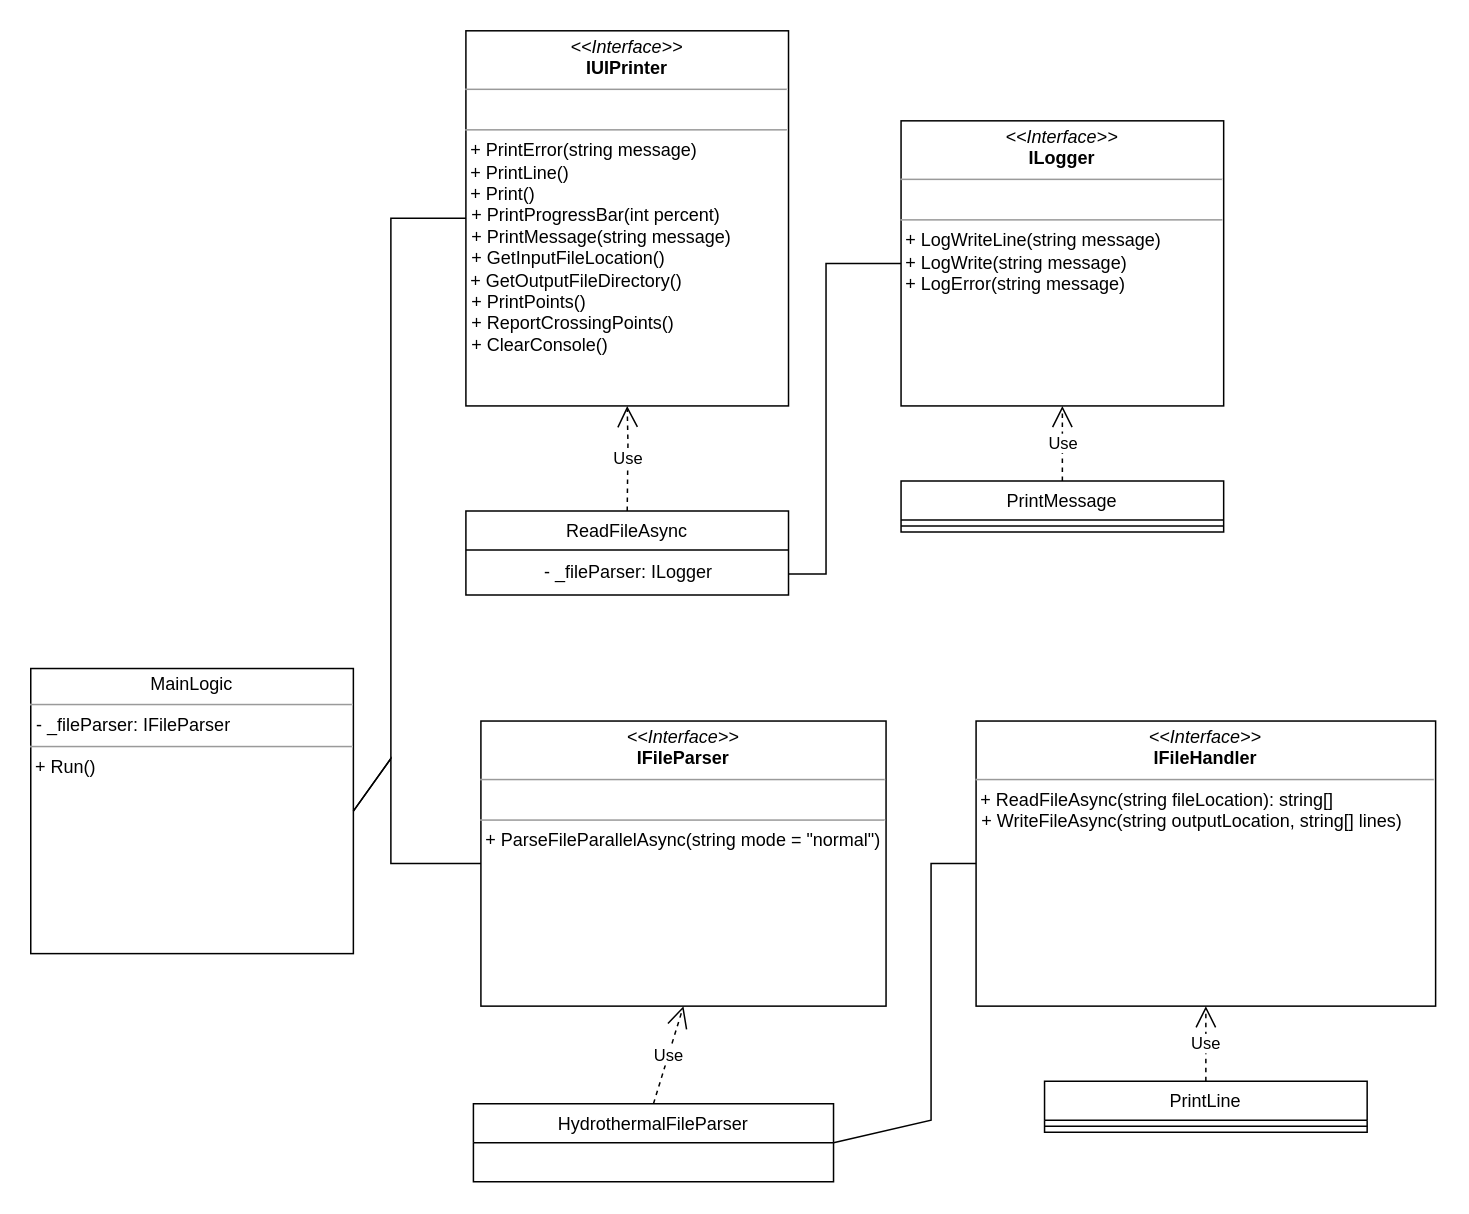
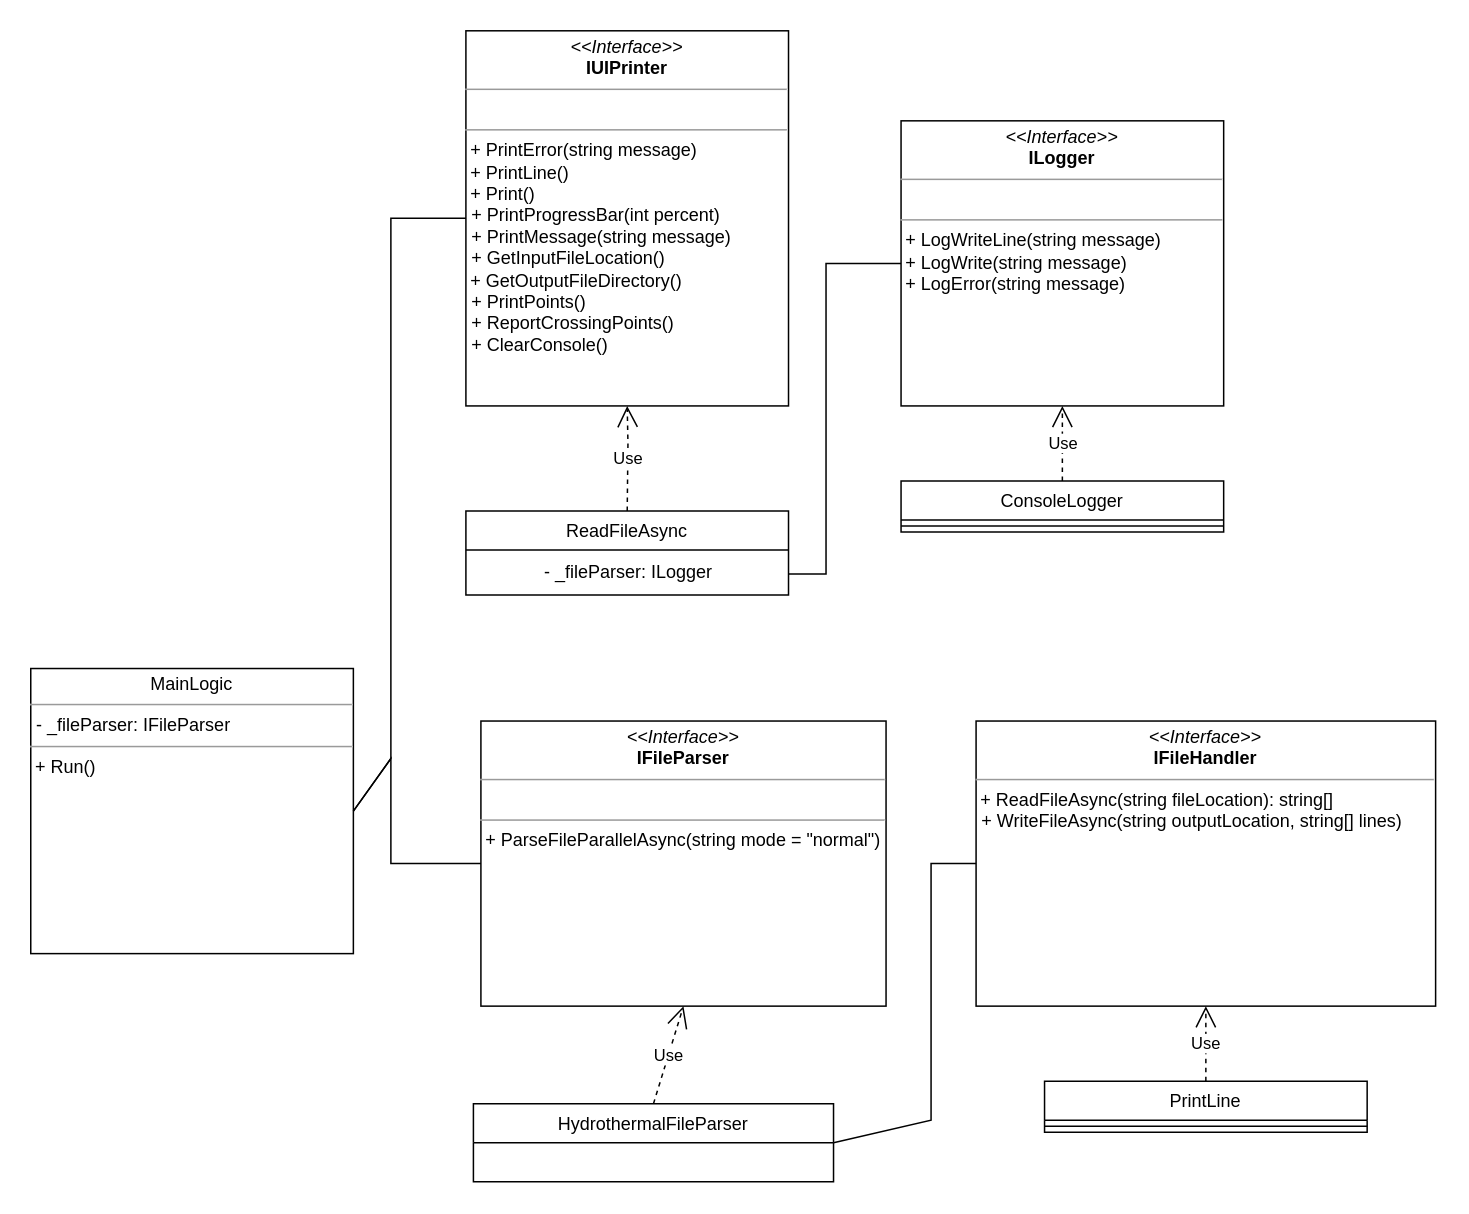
node "PrintMessage": label "PrintMessage" -> "ConsoleLogger"
